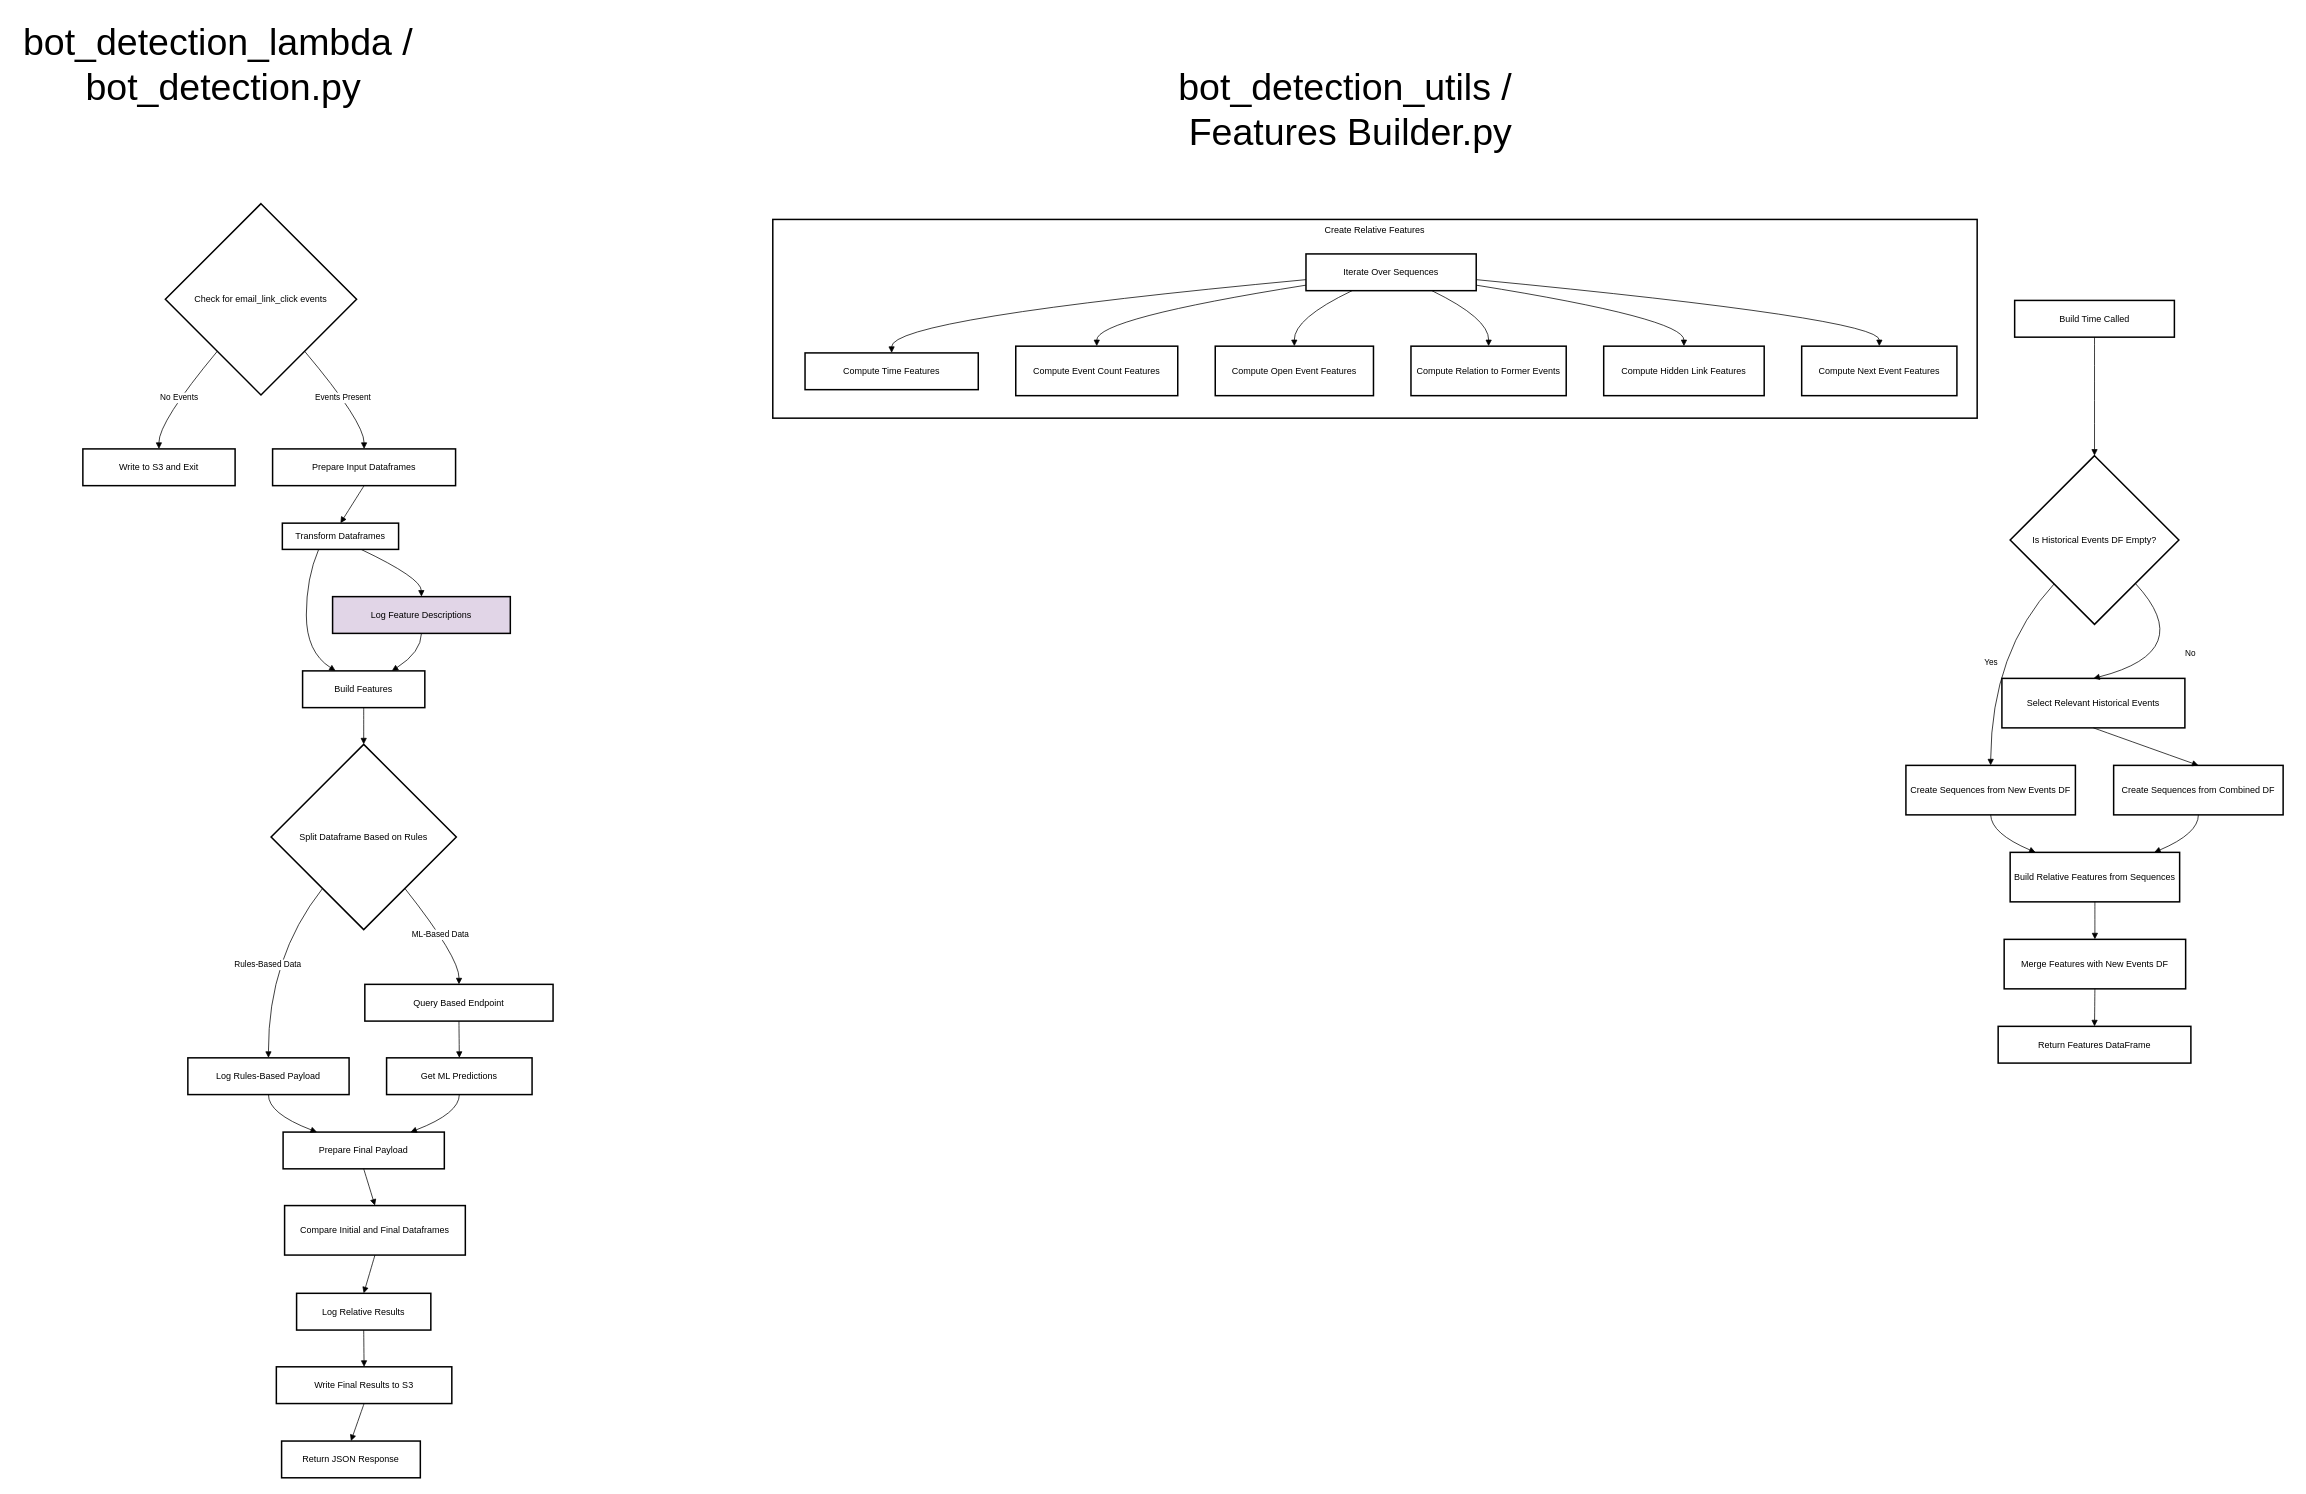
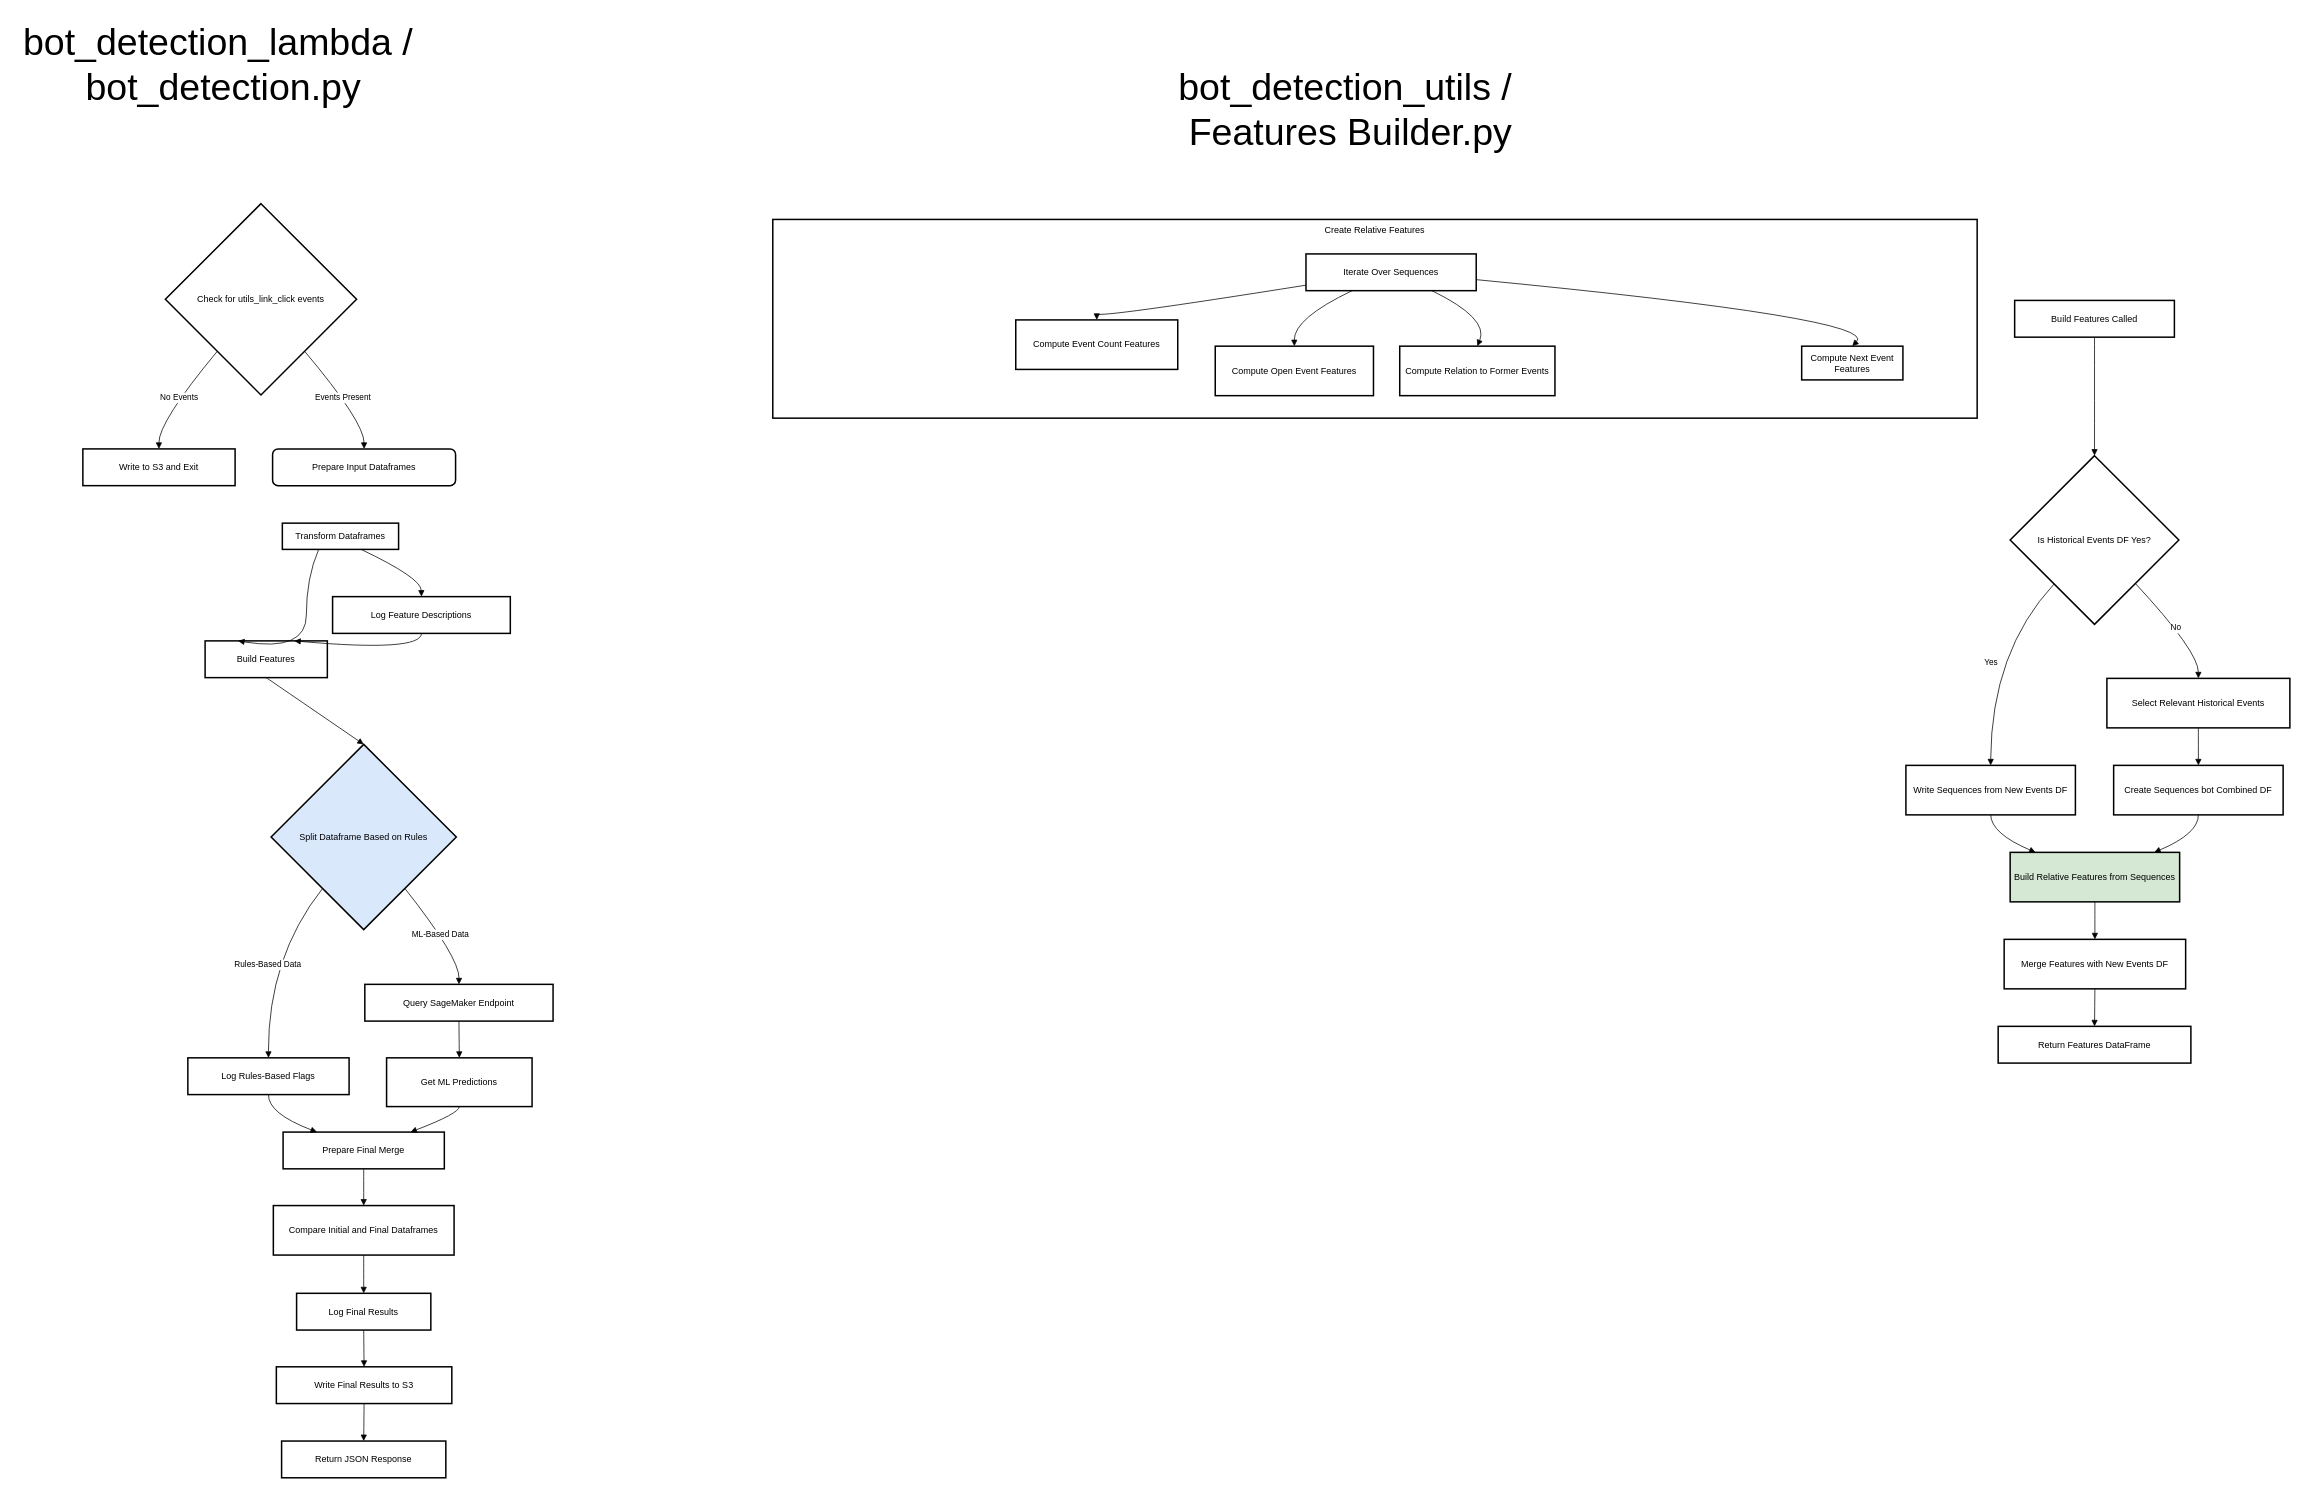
node "Check for email_link_click events": label "Check for email_link_click events" -> "Check for utils_link_click events"
edge "Iterate Over Sequences" -> "Compute Time Features": removed
edge "Iterate Over Sequences" -> "Compute Hidden Link Features": removed
node "Build Time Called": label "Build Time Called" -> "Build Features Called"
node "Compute Time Features": removed
node "Compute Event Count Features": moved (1097, 371) -> (1097, 345)
node "Compute Relation to Former Events": moved (1489, 371) -> (1478, 371)
node "Compute Hidden Link Features": removed
node "Compute Next Event Features": size 155x50 -> 101x34
node "Prepare Input Dataframes": shape rectangle -> rounded rectangle
edge "Prepare Input Dataframes" -> "Transform Dataframes": removed
node "Is Historical Events DF Empty?": label "Is Historical Events DF Empty?" -> "Is Historical Events DF Yes?"
node "Log Feature Descriptions": fillcolor #e1d5e7 -> #ffffff
node "Build Features": moved (364, 689) -> (266, 659)
node "Select Relevant Historical Events": moved (2094, 703) -> (2199, 703)
node "Create Sequences from New Events DF": label "Create Sequences from New Events DF" -> "Write Sequences from New Events DF"
node "Create Sequences from Combined DF": label "Create Sequences from Combined DF" -> "Create Sequences bot Combined DF"
node "Split Dataframe Based on Rules": fillcolor #ffffff -> #dae8fc
node "Build Relative Features from Sequences": fillcolor #ffffff -> #d5e8d4
node "Query Based Endpoint": label "Query Based Endpoint" -> "Query SageMaker Endpoint"
node "Get ML Predictions": size 146x37 -> 146x49
node "Log Rules-Based Payload": label "Log Rules-Based Payload" -> "Log Rules-Based Flags"
node "Prepare Final Payload": label "Prepare Final Payload" -> "Prepare Final Merge"
node "Compare Initial and Final Dataframes": moved (375, 1230) -> (364, 1230)
node "Log Relative Results": label "Log Relative Results" -> "Log Final Results"
node "Return JSON Response": size 139x37 -> 164x37
